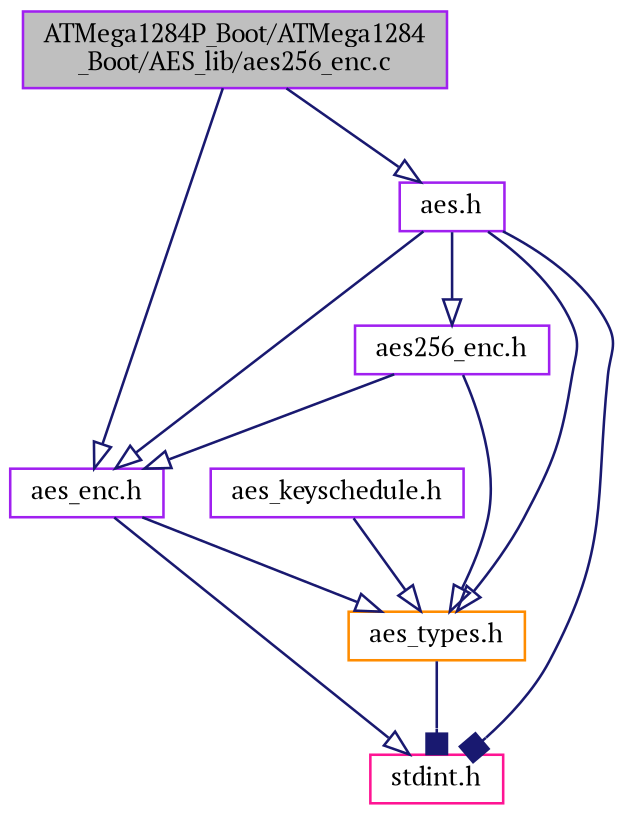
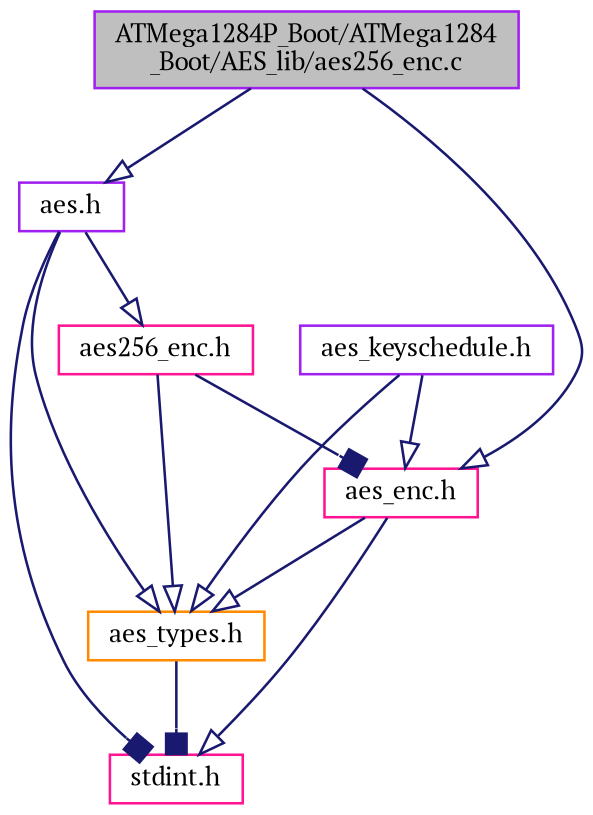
edge "aes.h" -> "aes_enc.h": now "aes_keyschedule.h" -> "aes_enc.h"
node "aes256_enc.h": color purple -> deeppink
edge "aes256_enc.h" -> "aes_enc.h": arrowhead onormal -> box
node "aes_enc.h": color purple -> deeppink
